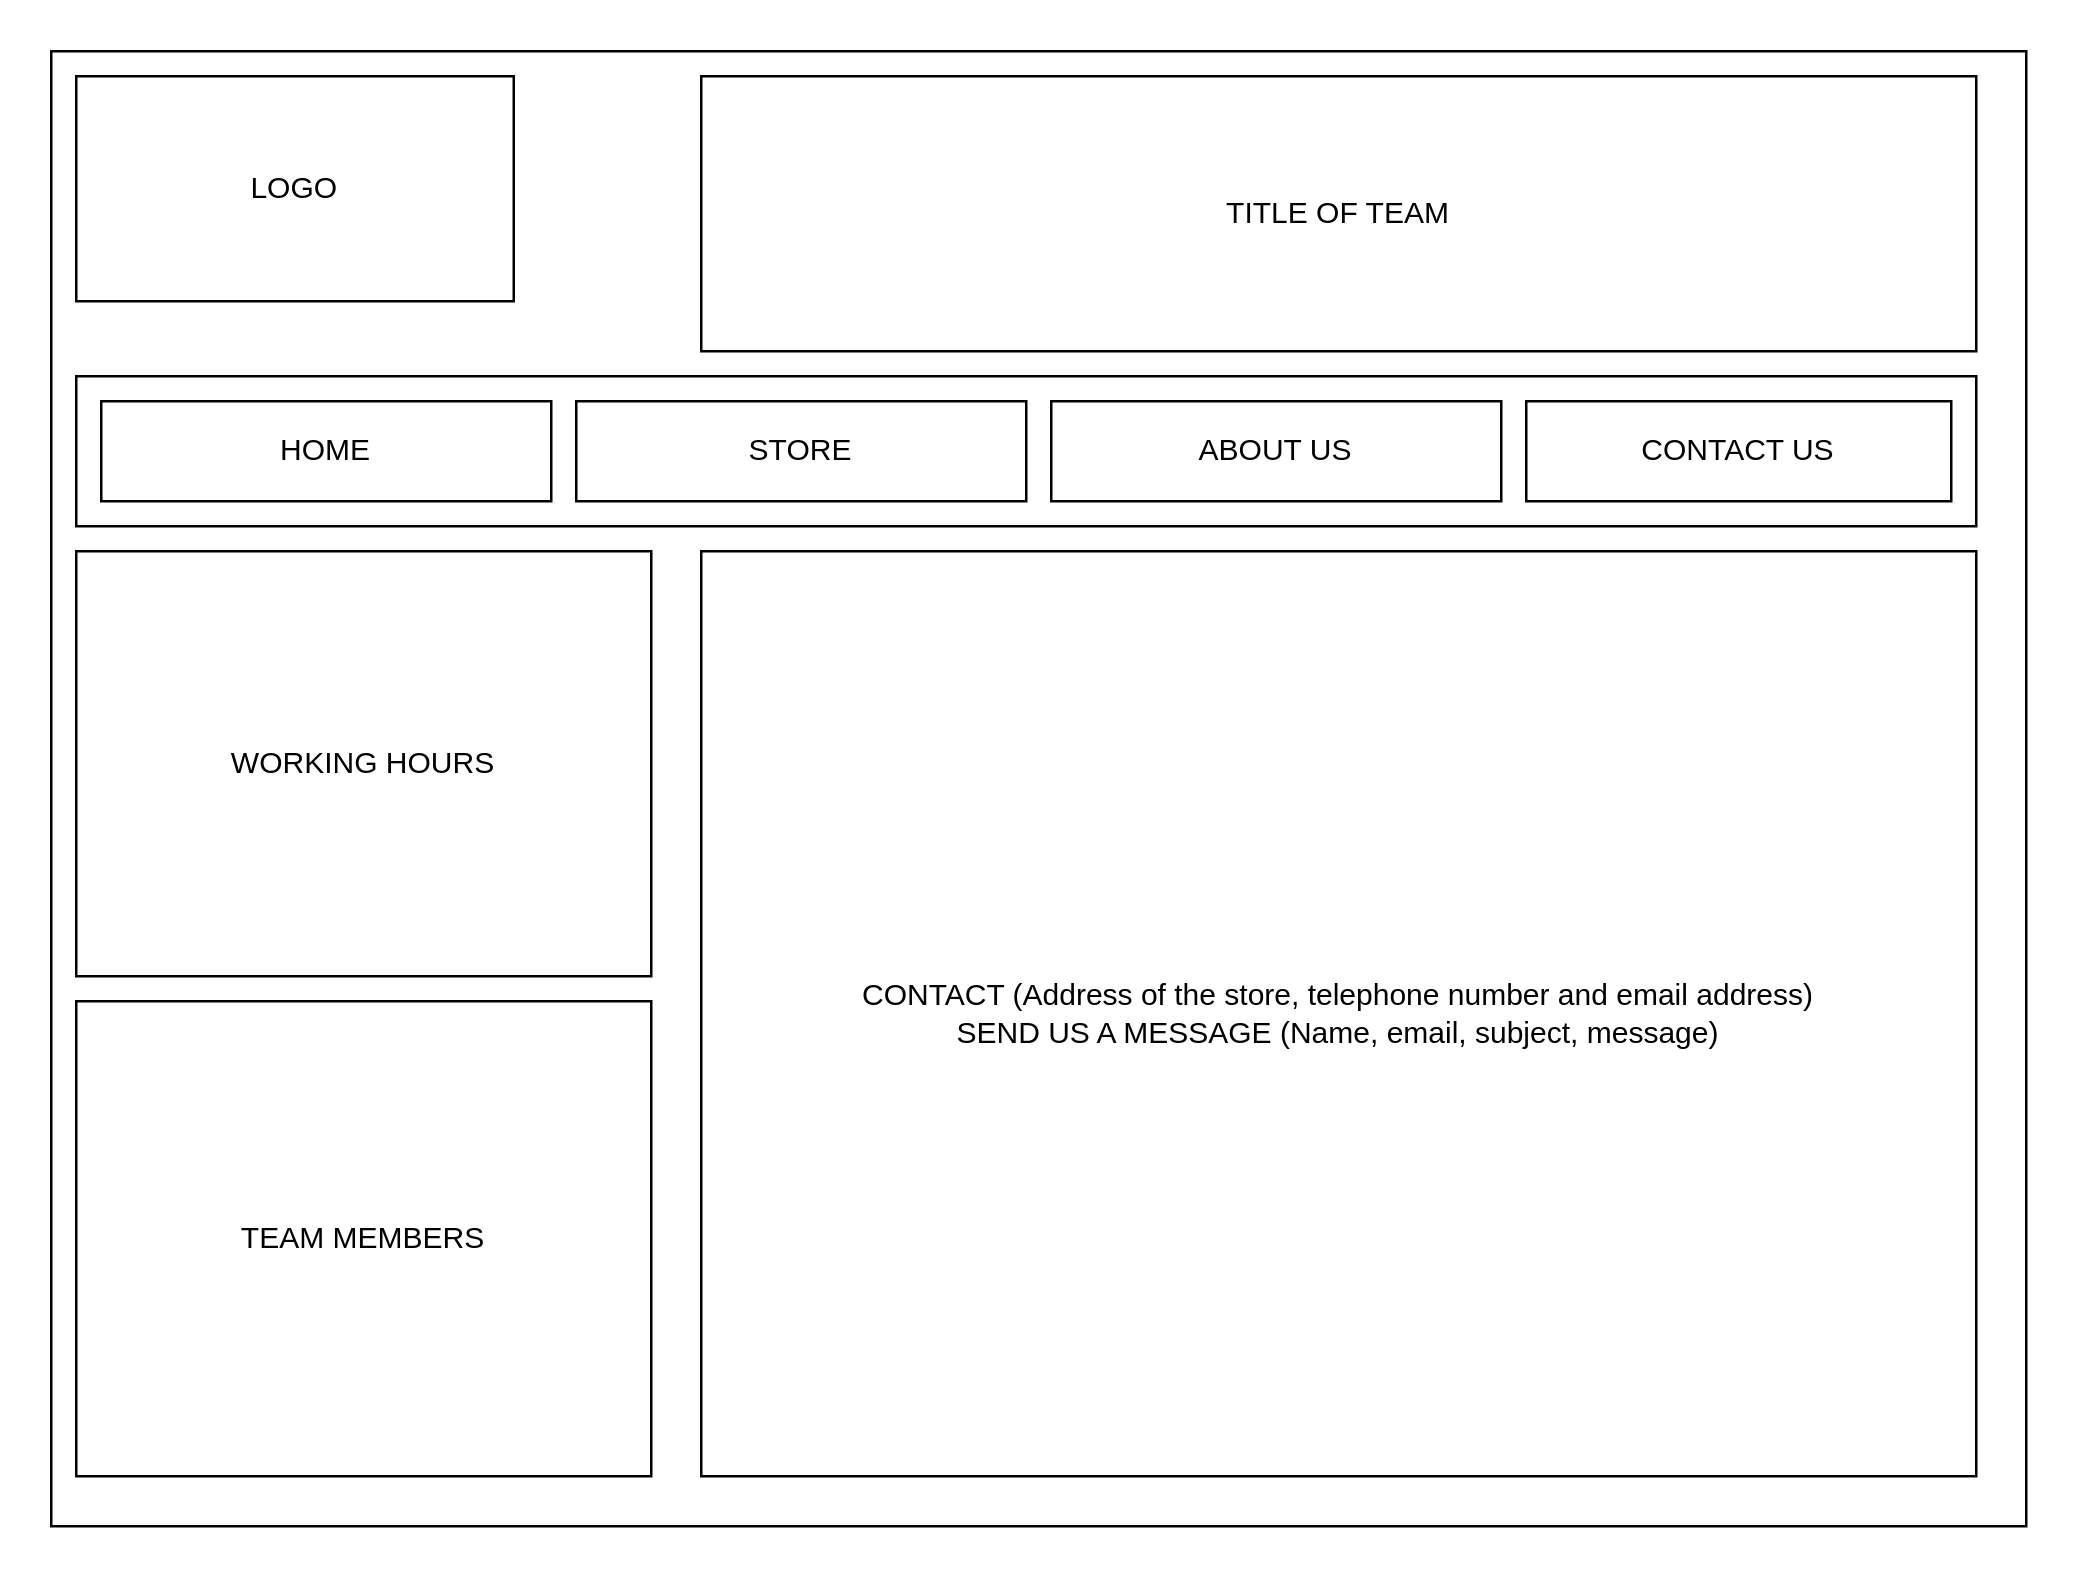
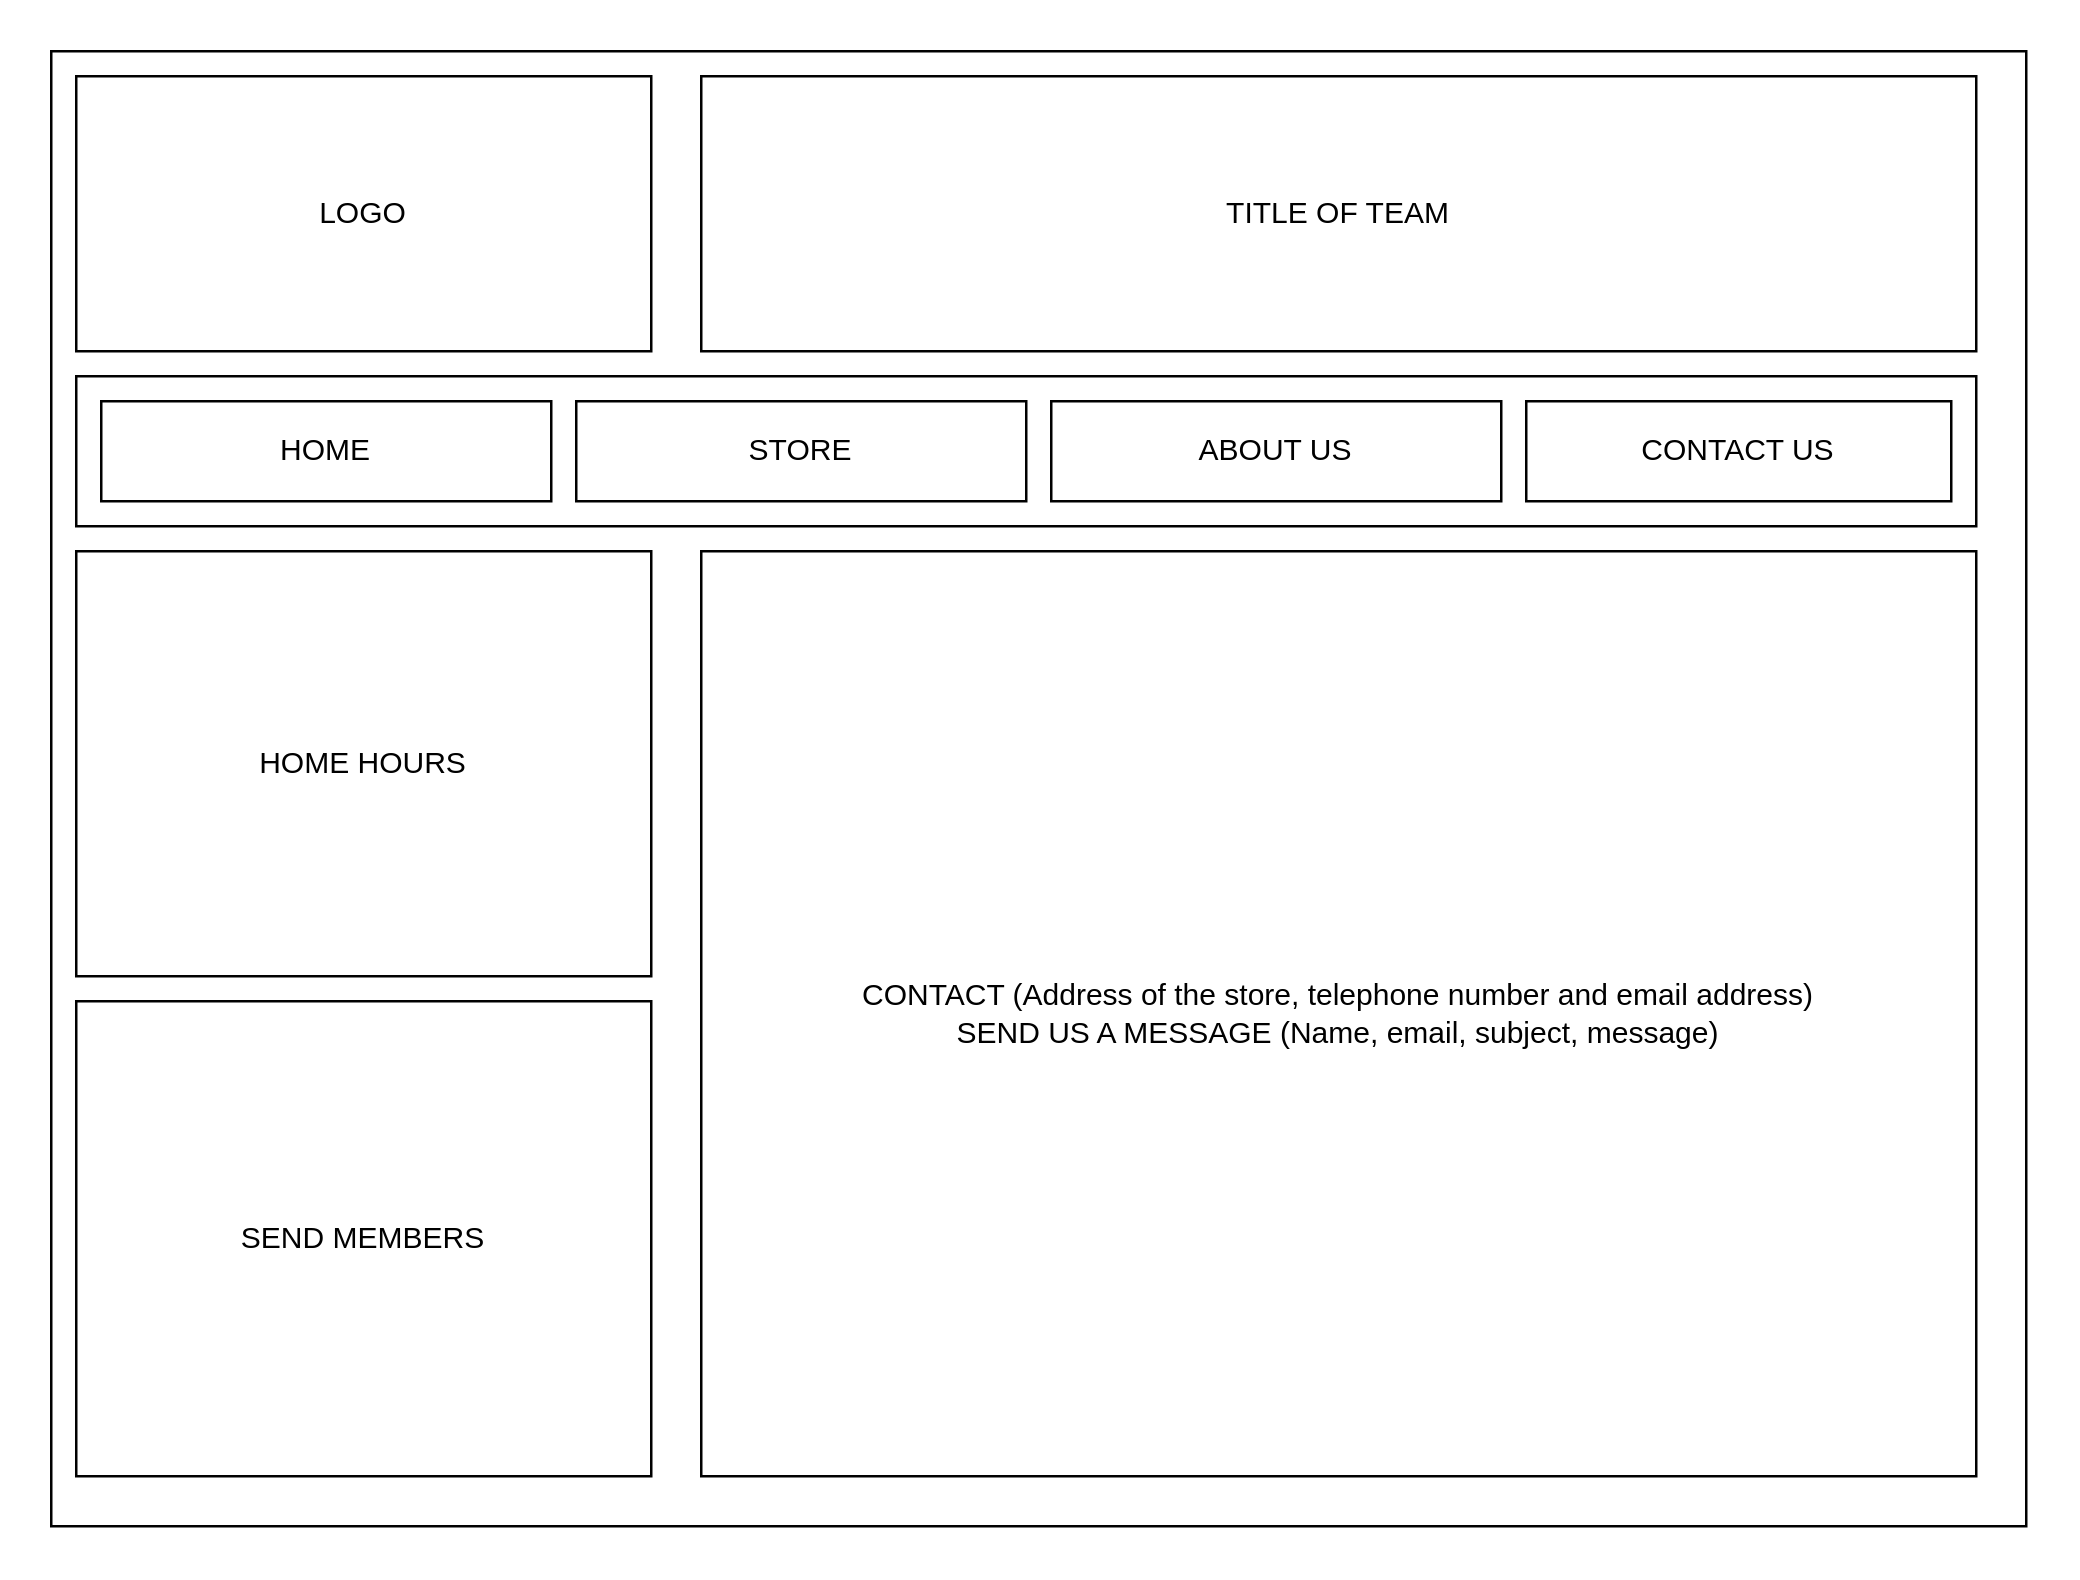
node "LOGO": size 438x225 -> 575x275
node "WORKING HOURS": label "WORKING HOURS" -> "HOME HOURS"
node "TEAM MEMBERS": label "TEAM MEMBERS" -> "SEND MEMBERS"
